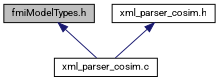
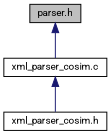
node "fmiModelTypes.h": label "fmiModelTypes.h" -> "parser.h"
edge "xml_parser_cosim.c" -> "xml_parser_cosim.h": reversed
